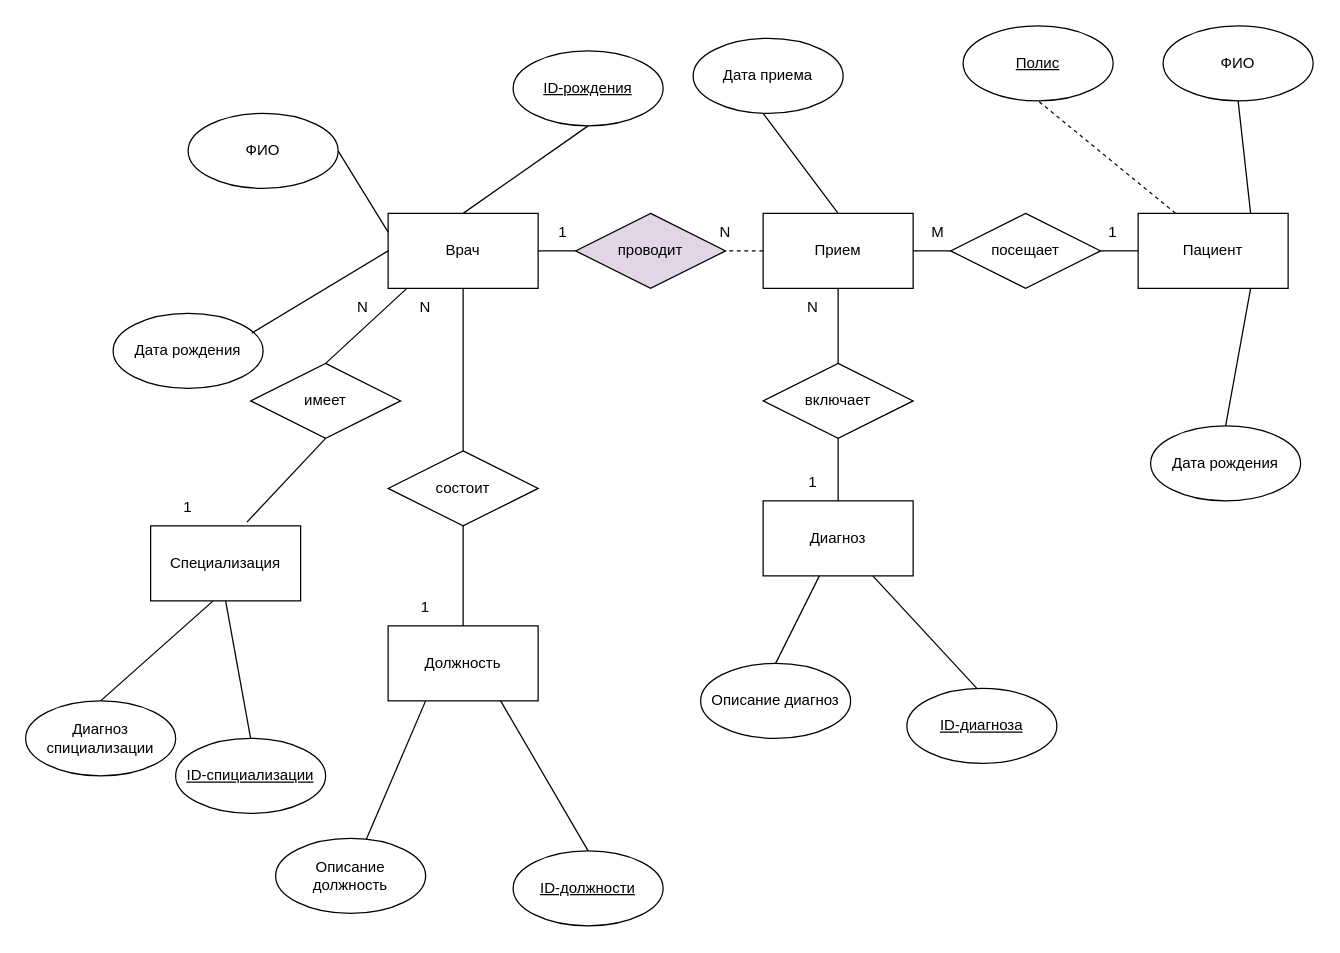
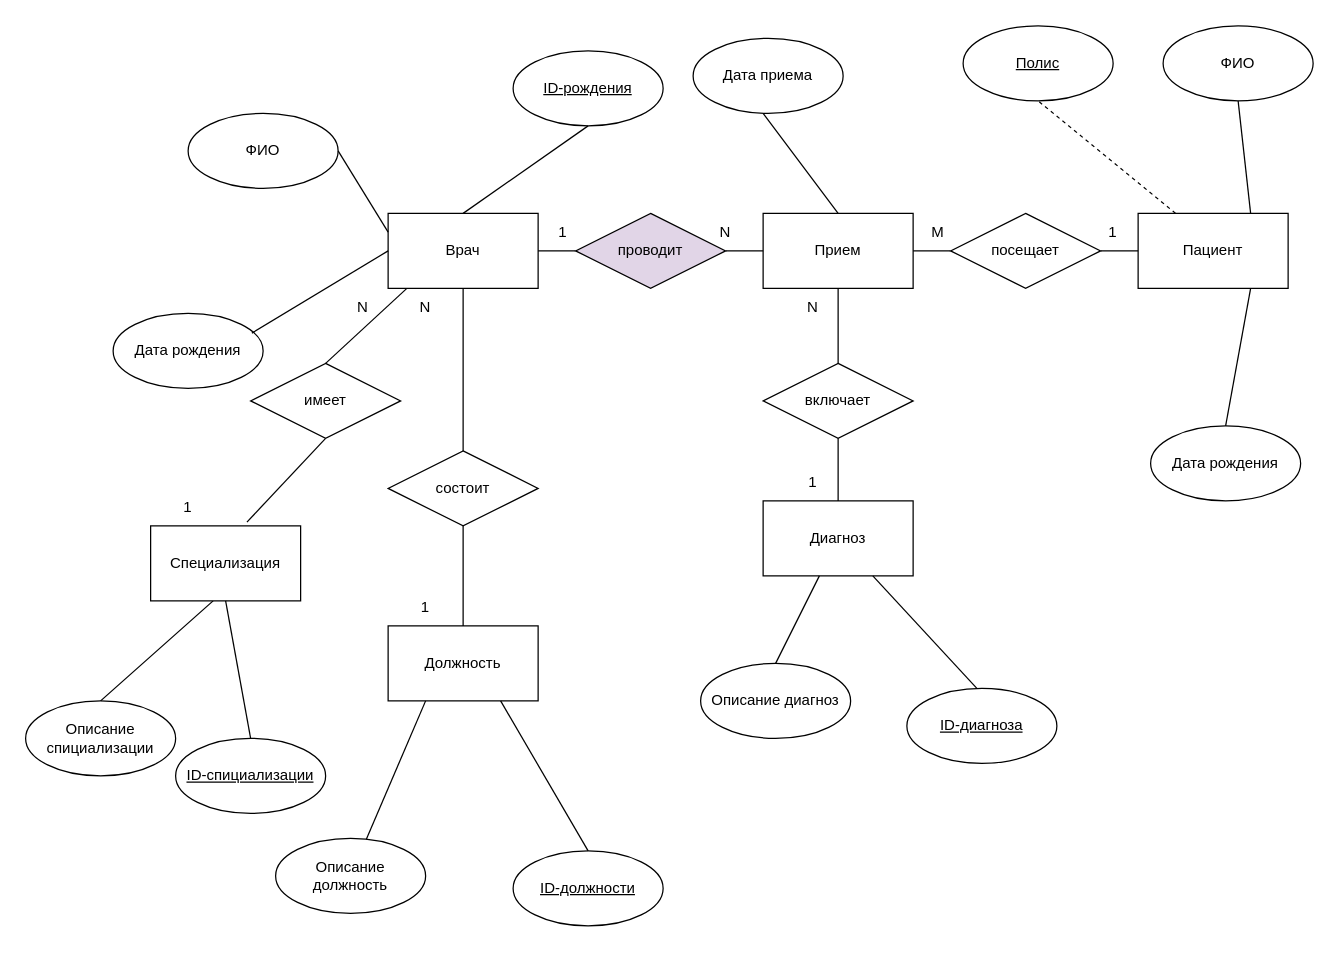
edge "проводит" -- "Прием": style dashed -> solid
node "Диагноз спициализации": label "Диагноз спициализации" -> "Описание спициализации"
